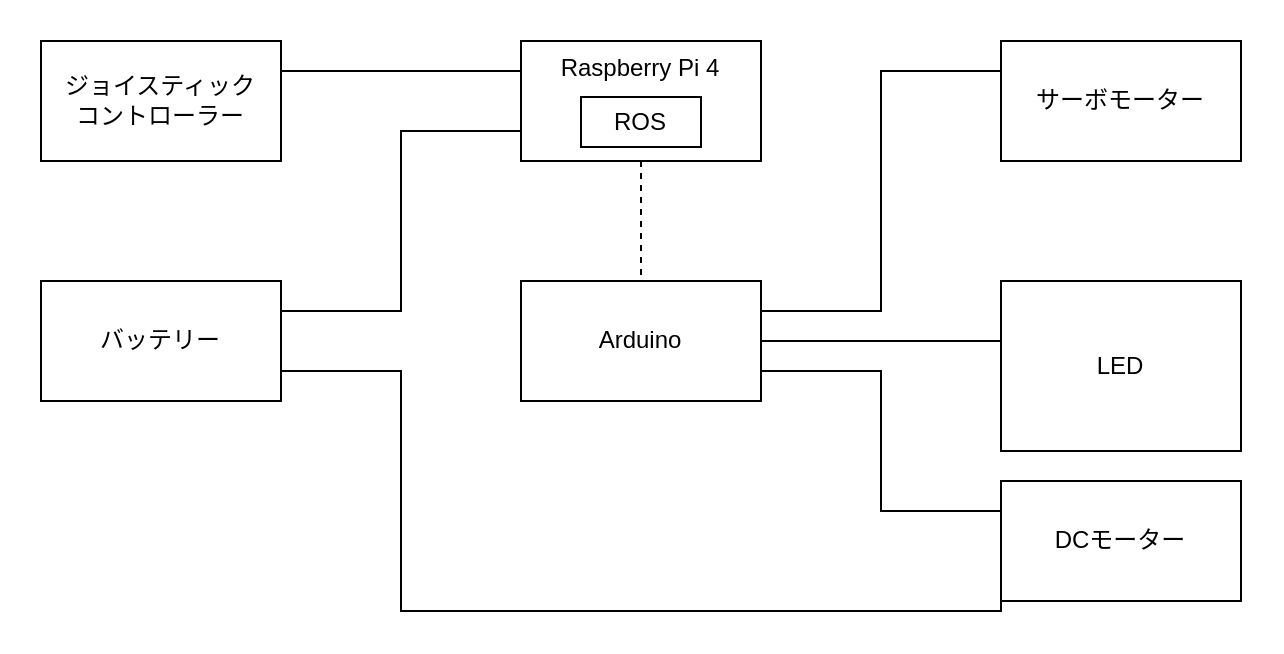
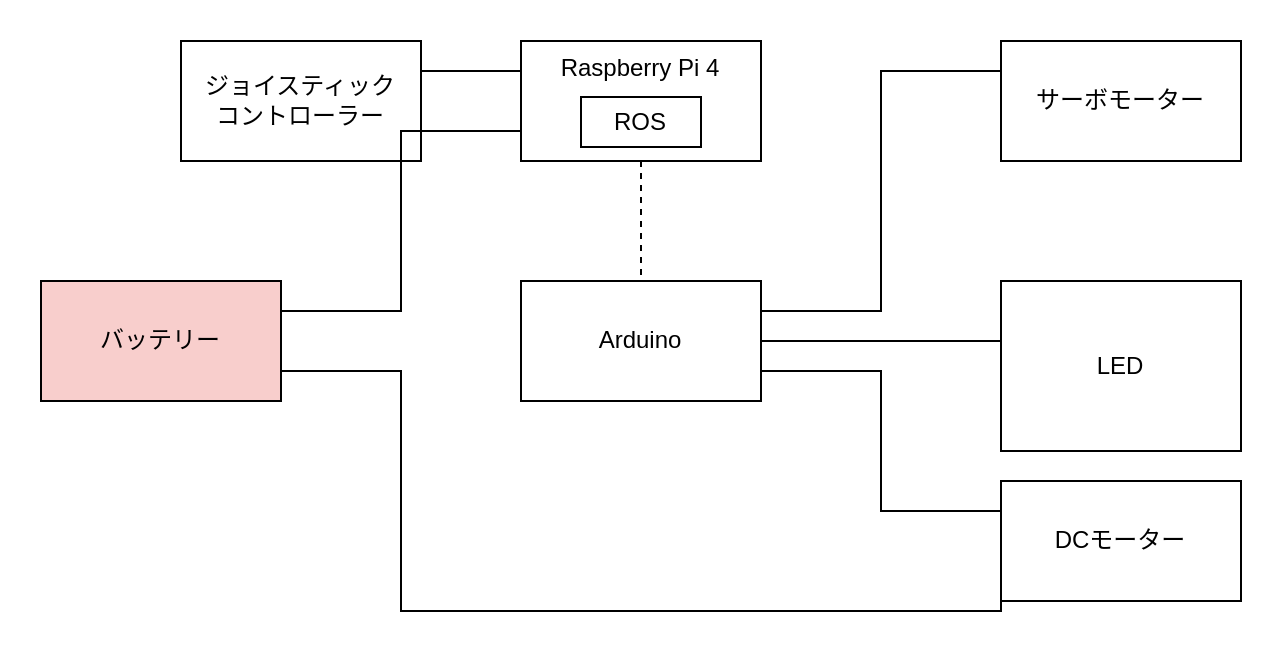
node "ジョイスティック コントローラー": moved (161, 101) -> (301, 101)
node "バッテリー": fillcolor #ffffff -> #f8cecc
